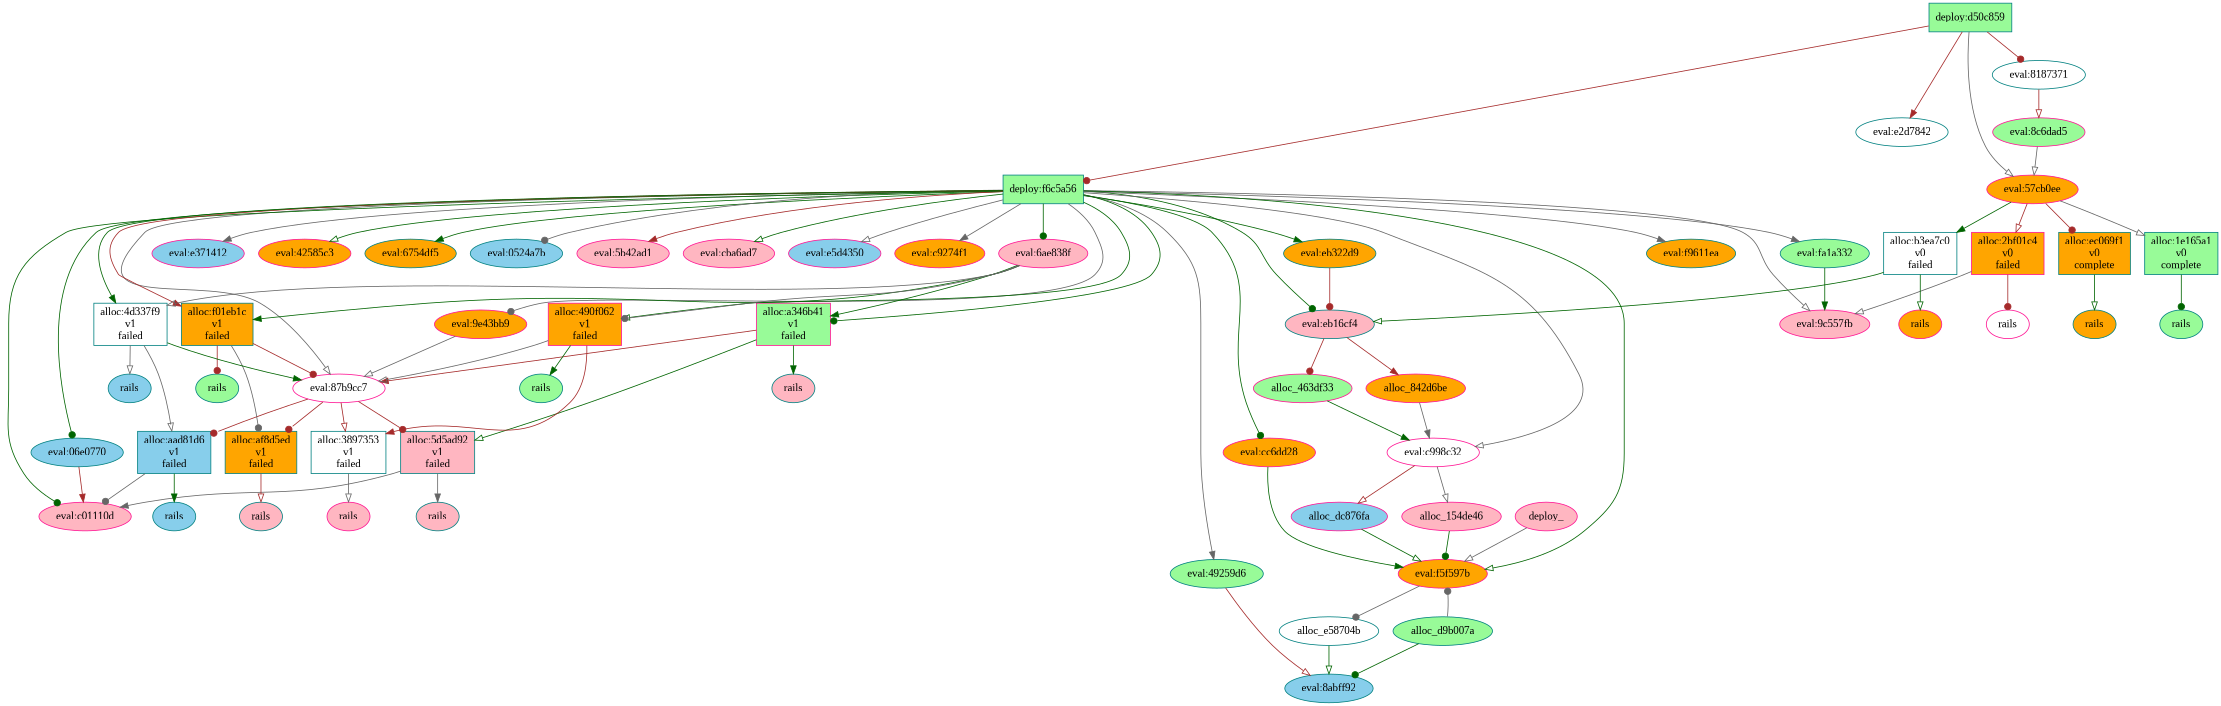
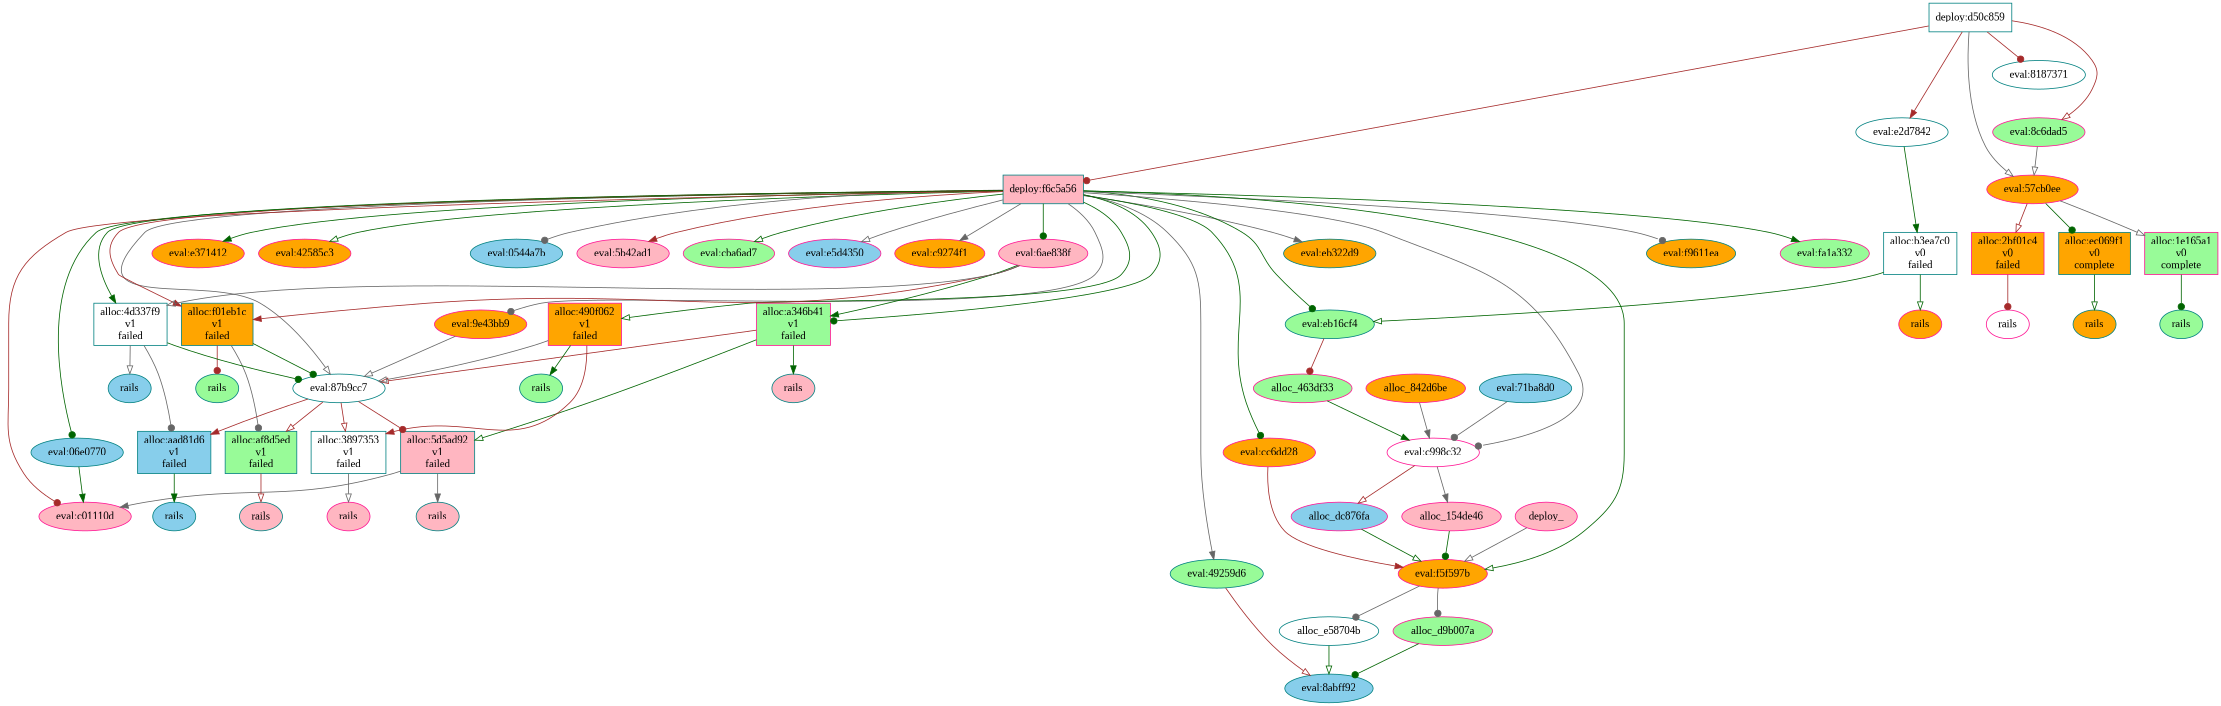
node "deploy:d50c859": fillcolor palegreen -> white
edge "eval:8187371" -> "eval:8c6dad5": now "deploy:d50c859" -> "eval:8c6dad5"
node "deploy:f6c5a56": fillcolor palegreen -> lightpink
edge "deploy:f6c5a56" -> "eval:fa1a332": color gray40 -> darkgreen
edge "deploy:f6c5a56" -> "eval:f9611ea": arrowhead normal -> dot
edge "deploy:f6c5a56" -> "eval:e371412": color gray40 -> darkgreen
edge "eval:57cb0ee" -> "alloc:b3ea7c0 v0 failed": now "eval:e2d7842" -> "alloc:b3ea7c0 v0 failed"
edge "eval:57cb0ee" -> "alloc:ec069f1 v0 complete": color brown -> darkgreen
edge "deploy:f6c5a56" -> "eval:eb322d9": color darkgreen -> gray40
edge "deploy:f6c5a56" -> "eval:c01110d": color darkgreen -> brown
edge "deploy:f6c5a56" -> "eval:c998c32": arrowhead onormal -> dot
node "eval:e371412": fillcolor skyblue -> orange
node "eval:6754df5": removed
node "eval:0524a7b": label "eval:0524a7b" -> "eval:0544a7b"
node "eval:cba6ad7": fillcolor lightpink -> palegreen
node "eval:fa1a332": color teal -> deeppink
node "alloc:1e165a1 v0 complete": color teal -> deeppink
edge "eval:eb322d9" -> "eval:eb16cf4": removed
edge "eval:6ae838f" -> "alloc:490f062 v1 failed": removed
edge "eval:6ae838f" -> "alloc:f01eb1c v1 failed": color darkgreen -> brown
node "eval:eb16cf4": fillcolor lightpink -> palegreen
node "eval:9c557fb": removed
edge "eval:eb16cf4" -> "alloc_842d6be": removed
edge "alloc:a346b41 v1 failed" -> "eval:87b9cc7": arrowhead normal -> onormal
edge "alloc:f01eb1c v1 failed" -> "eval:87b9cc7": color brown -> darkgreen
edge "alloc:4d337f9 v1 failed" -> "eval:87b9cc7": arrowhead normal -> dot
edge "alloc:4d337f9 v1 failed" -> "alloc:aad81d6 v1 failed": arrowhead onormal -> dot
node "eval:87b9cc7": color deeppink -> teal
node "eval:71ba8d0": added
edge "eval:87b9cc7" -> "alloc:af8d5ed v1 failed": arrowhead dot -> onormal
edge "eval:87b9cc7" -> "alloc:aad81d6 v1 failed": arrowhead dot -> normal
node "alloc:af8d5ed v1 failed": fillcolor orange -> palegreen
edge "eval:06e0770" -> "eval:c01110d": color brown -> darkgreen
edge "eval:c998c32" -> "alloc_154de46": arrowhead onormal -> normal
edge "alloc:aad81d6 v1 failed" -> "eval:c01110d": removed
edge "eval:cc6dd28" -> "eval:f5f597b": color darkgreen -> brown
edge "alloc_d9b007a" -> "eval:f5f597b": reversed
node "alloc_d9b007a": color teal -> deeppink
